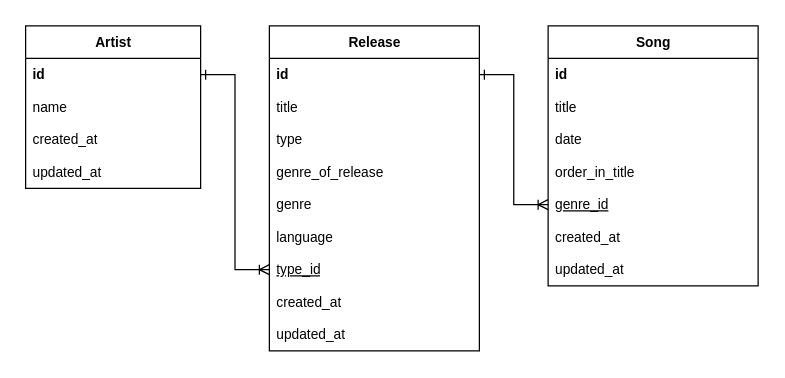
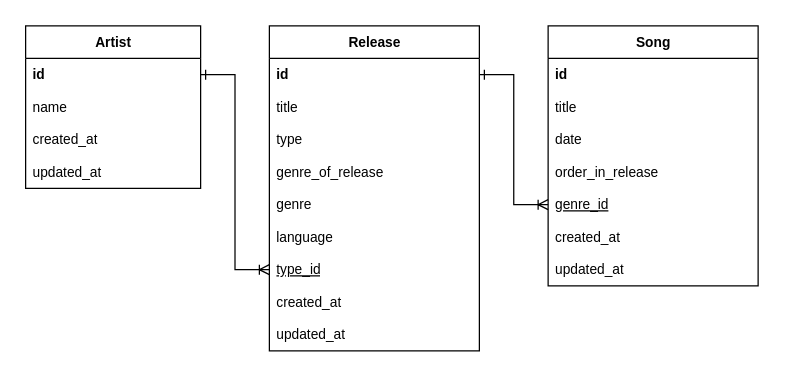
node "order_in_title": label "order_in_title" -> "order_in_release"
